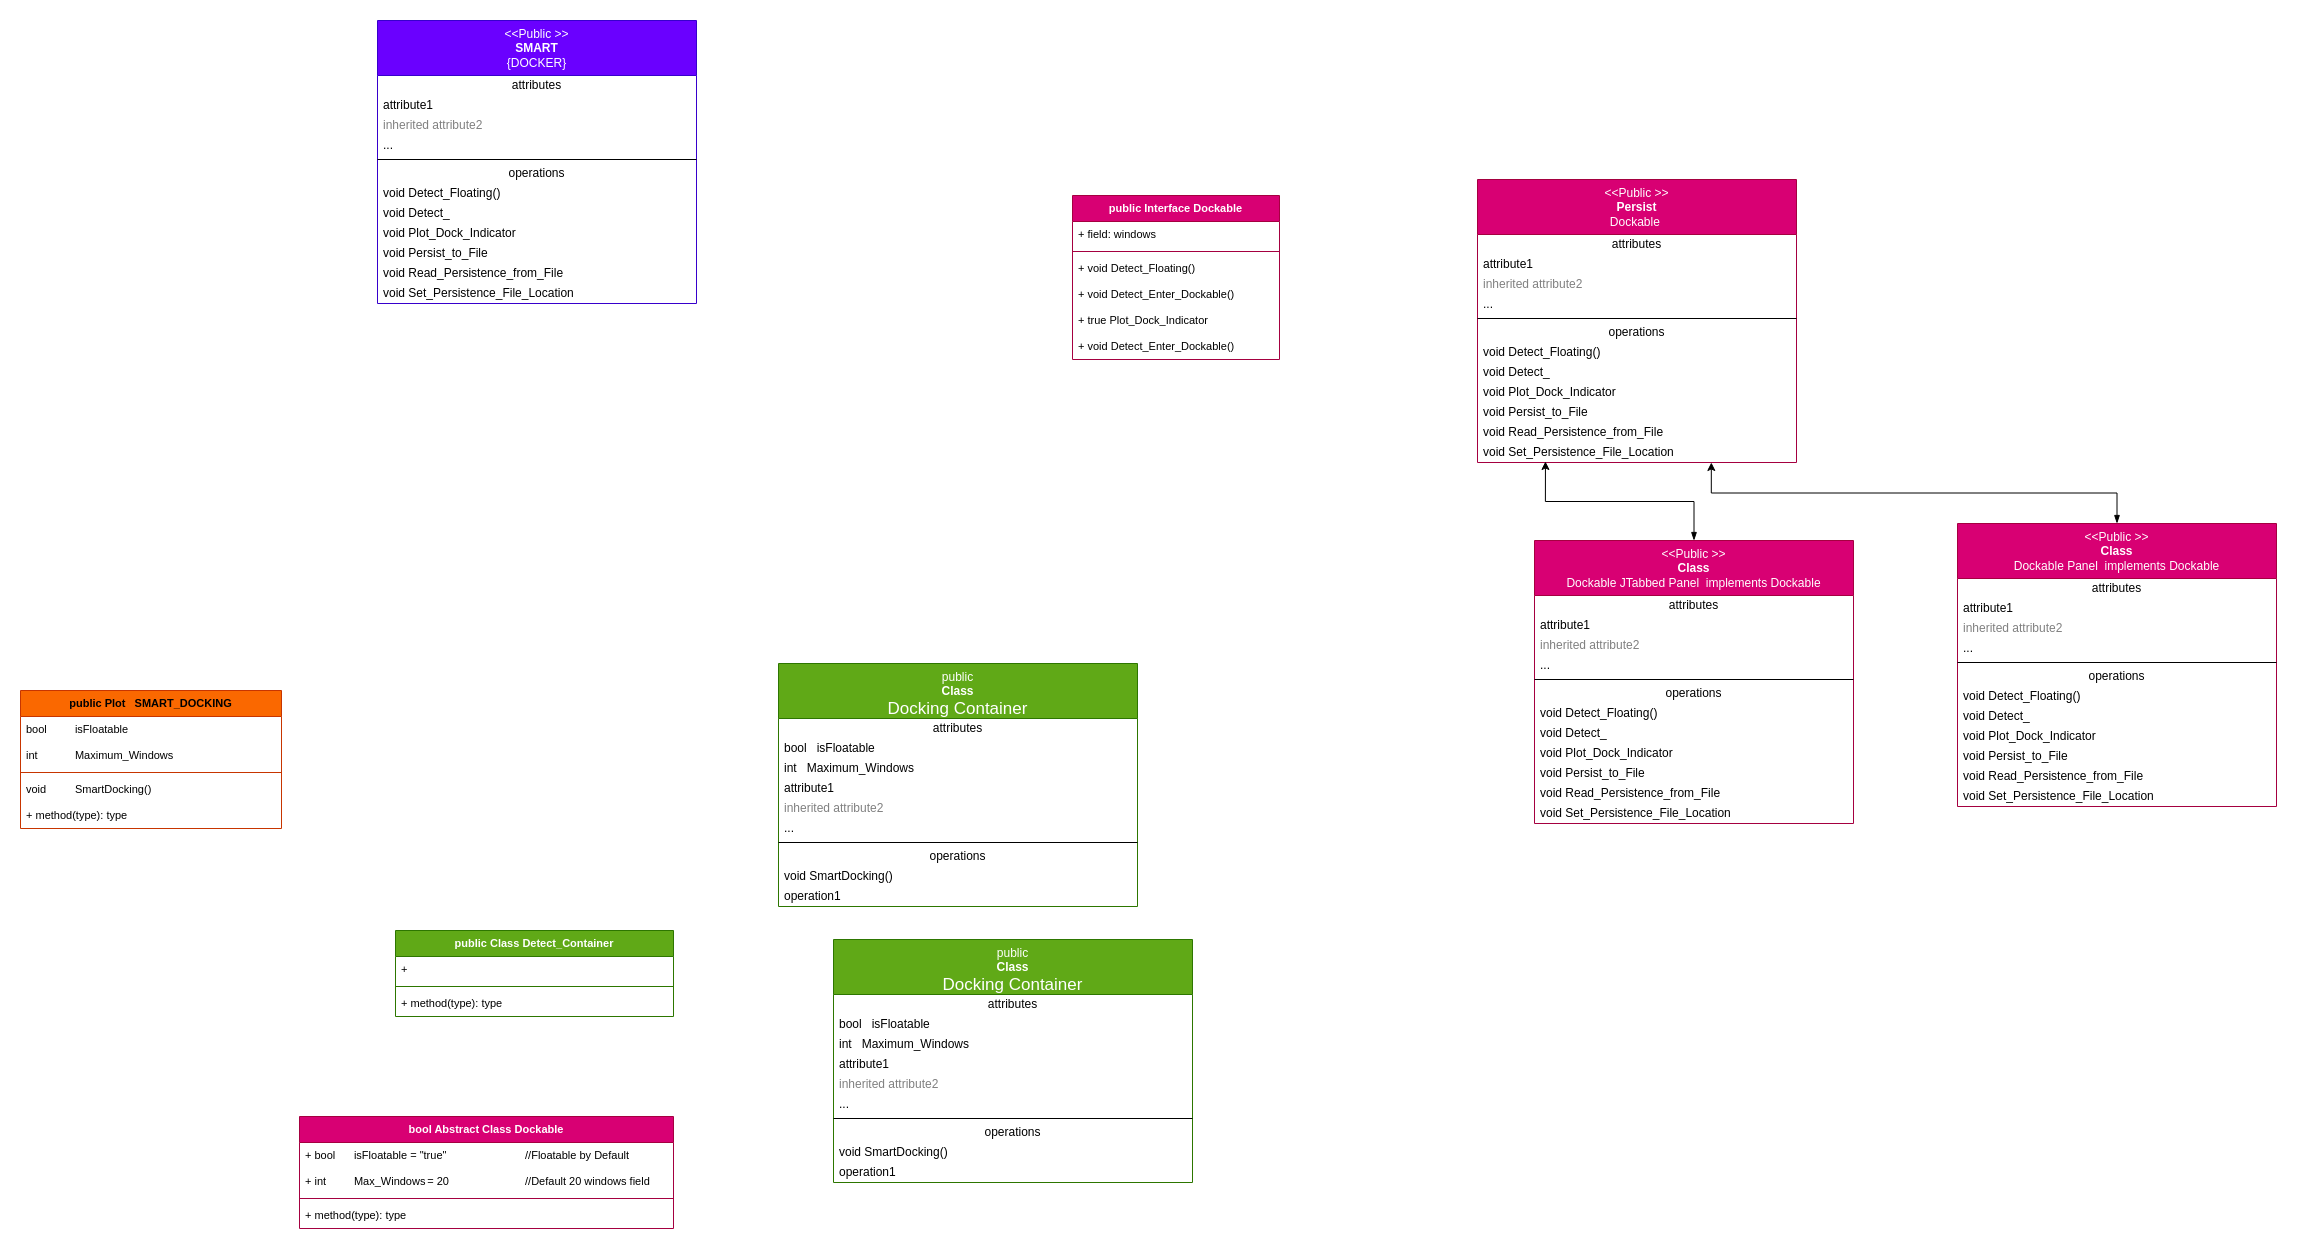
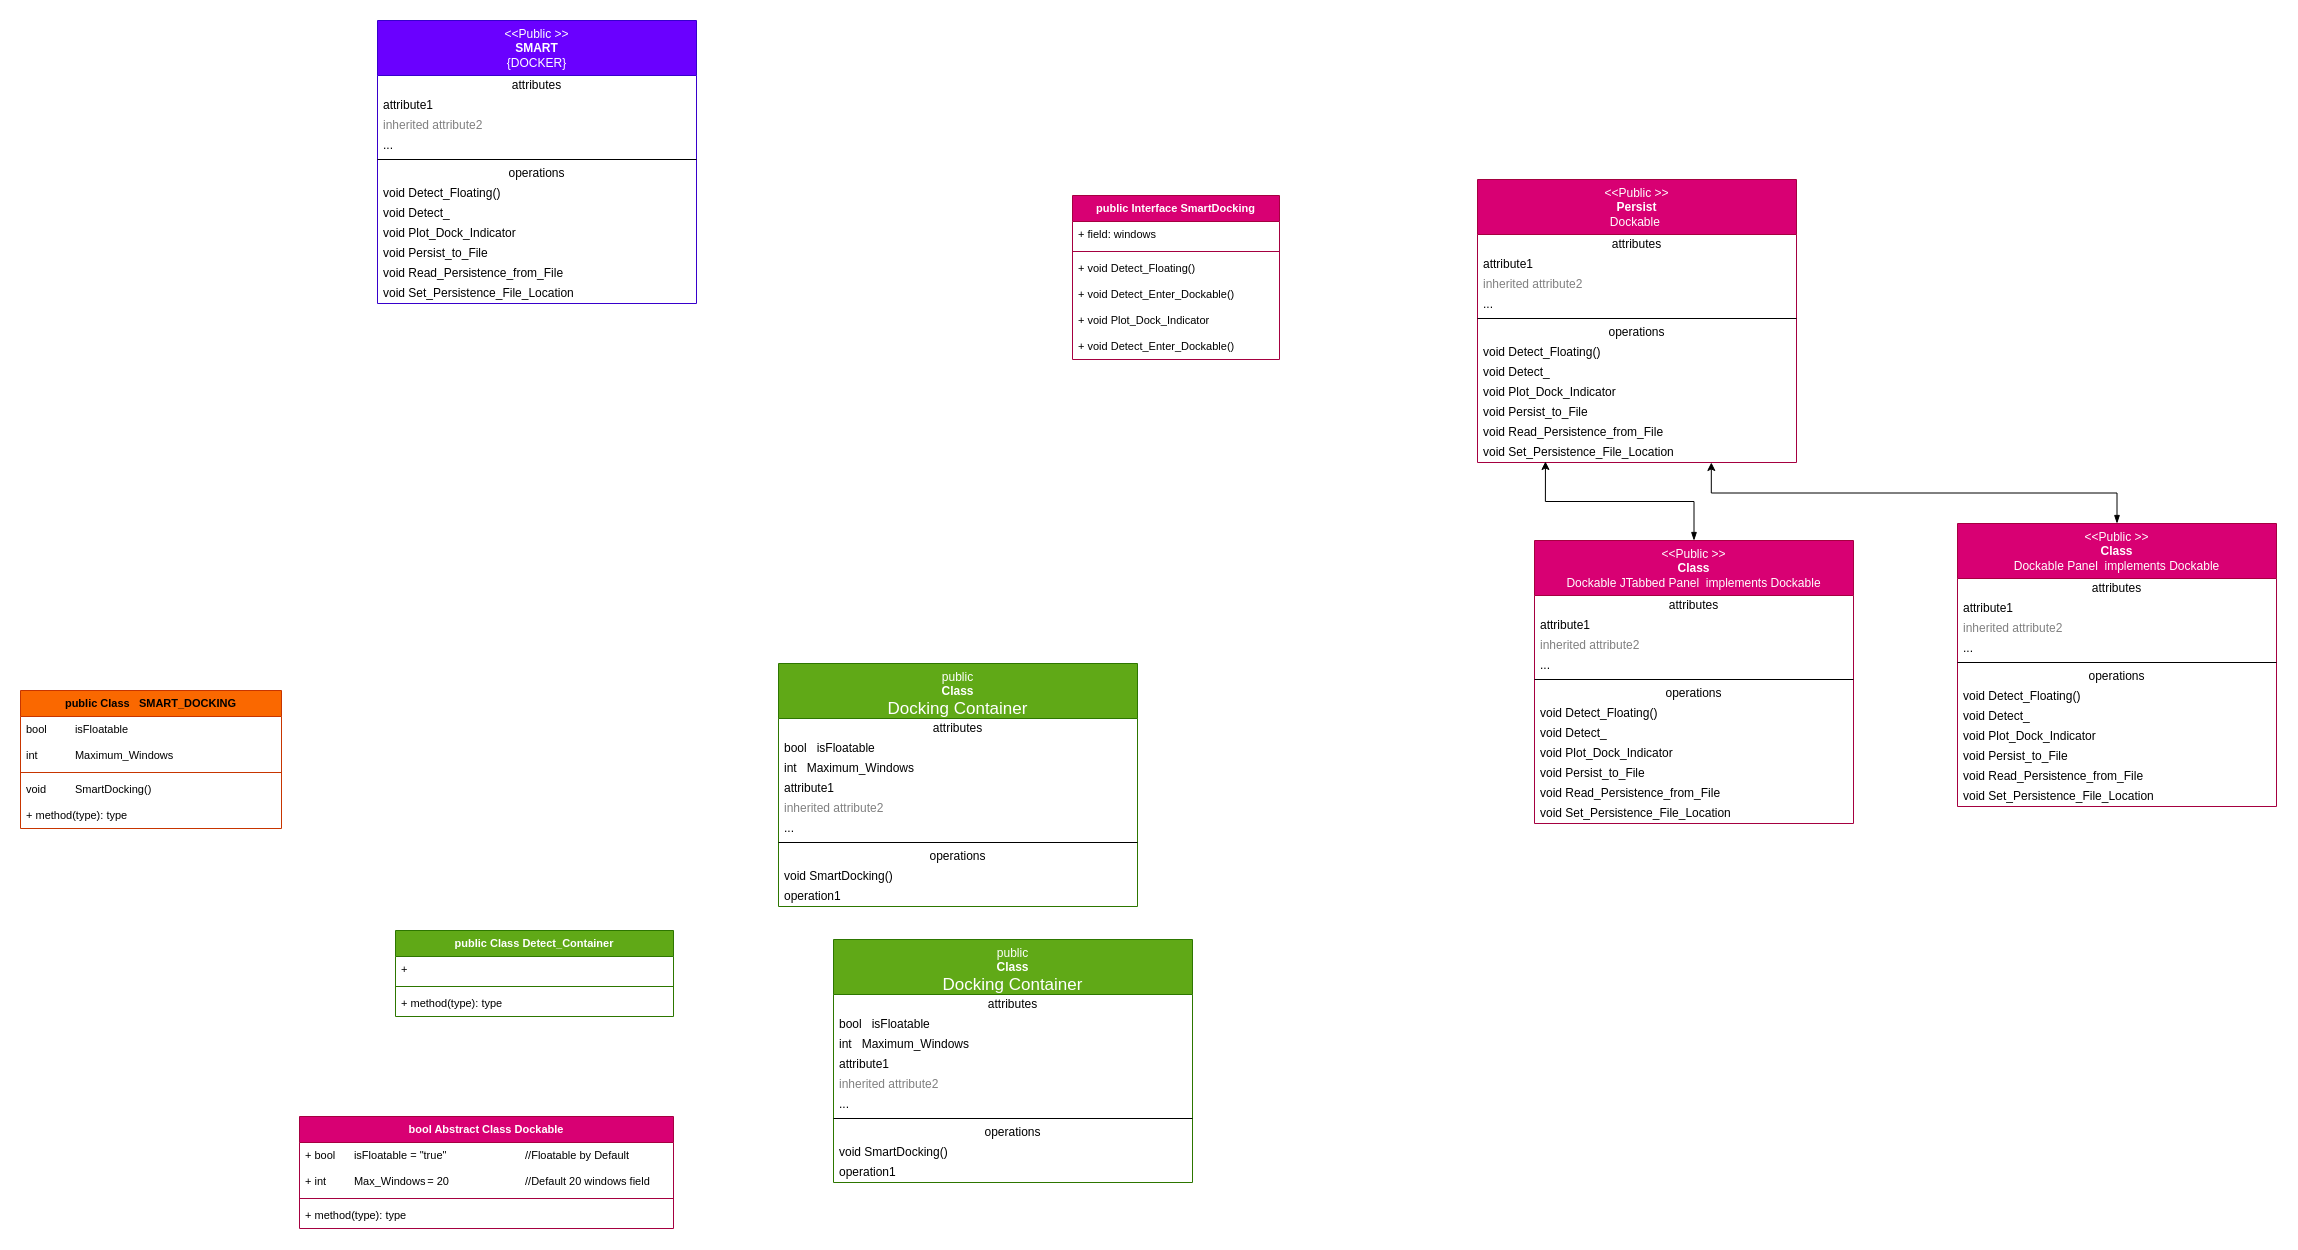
node "public Interface Dockable": label "public Interface Dockable" -> "public Interface SmartDocking"
node "+ true Plot_Dock_Indicator": label "+ true Plot_Dock_Indicator" -> "+ void Plot_Dock_Indicator"
node "public Plot SMART_DOCKING": label "public Plot SMART_DOCKING" -> "public Class SMART_DOCKING"
